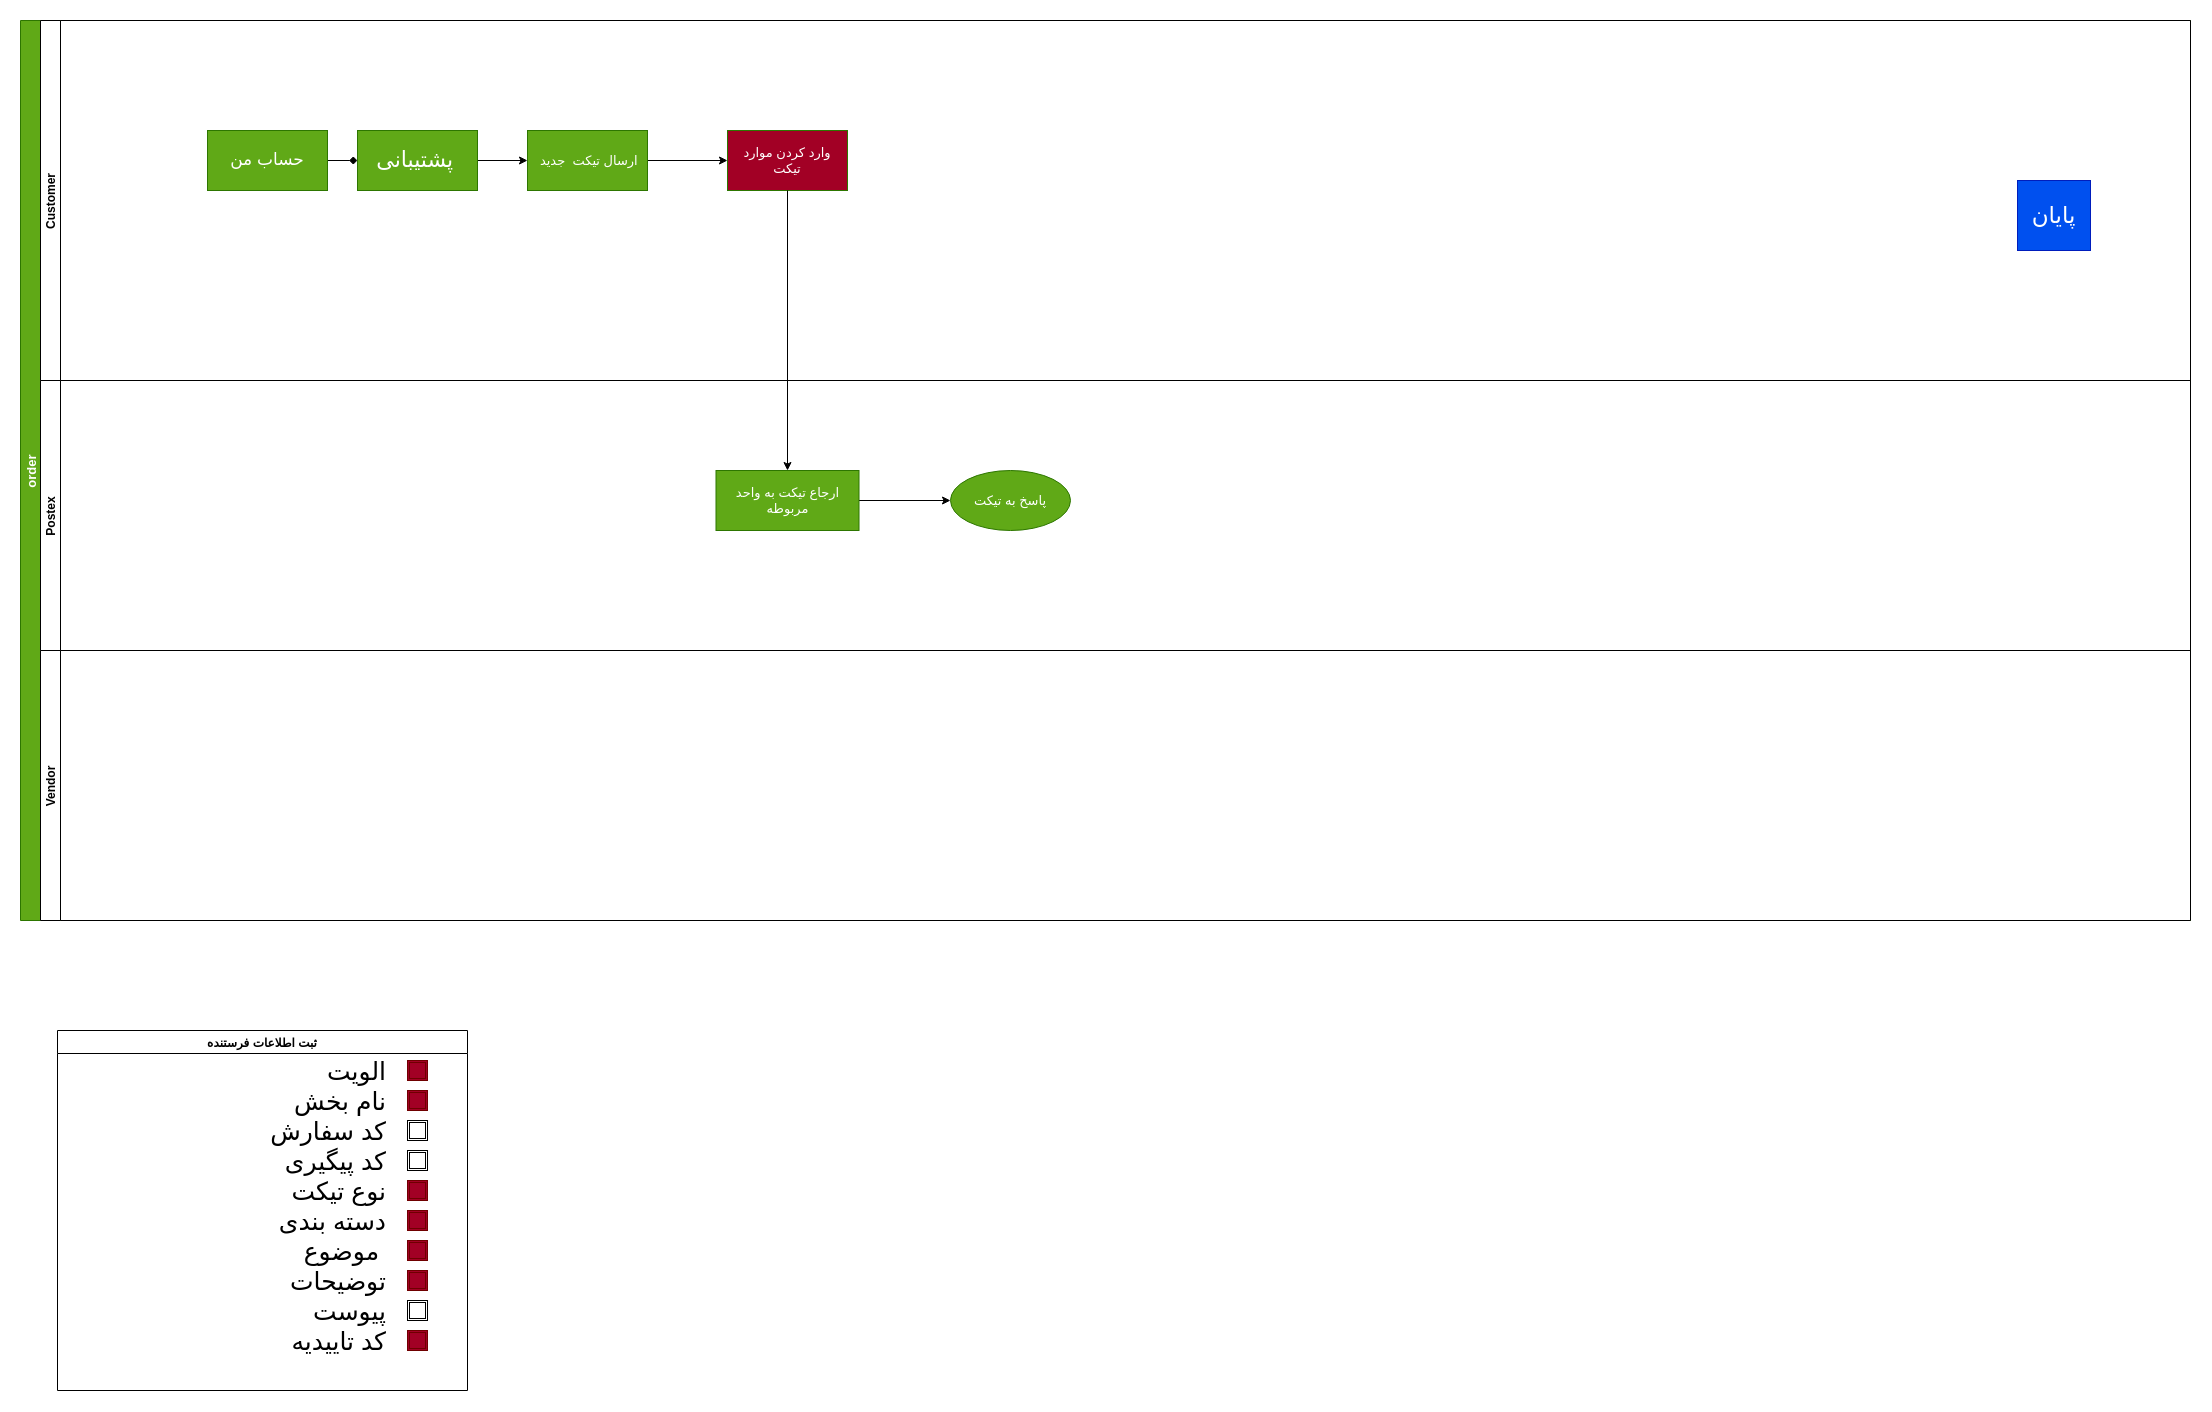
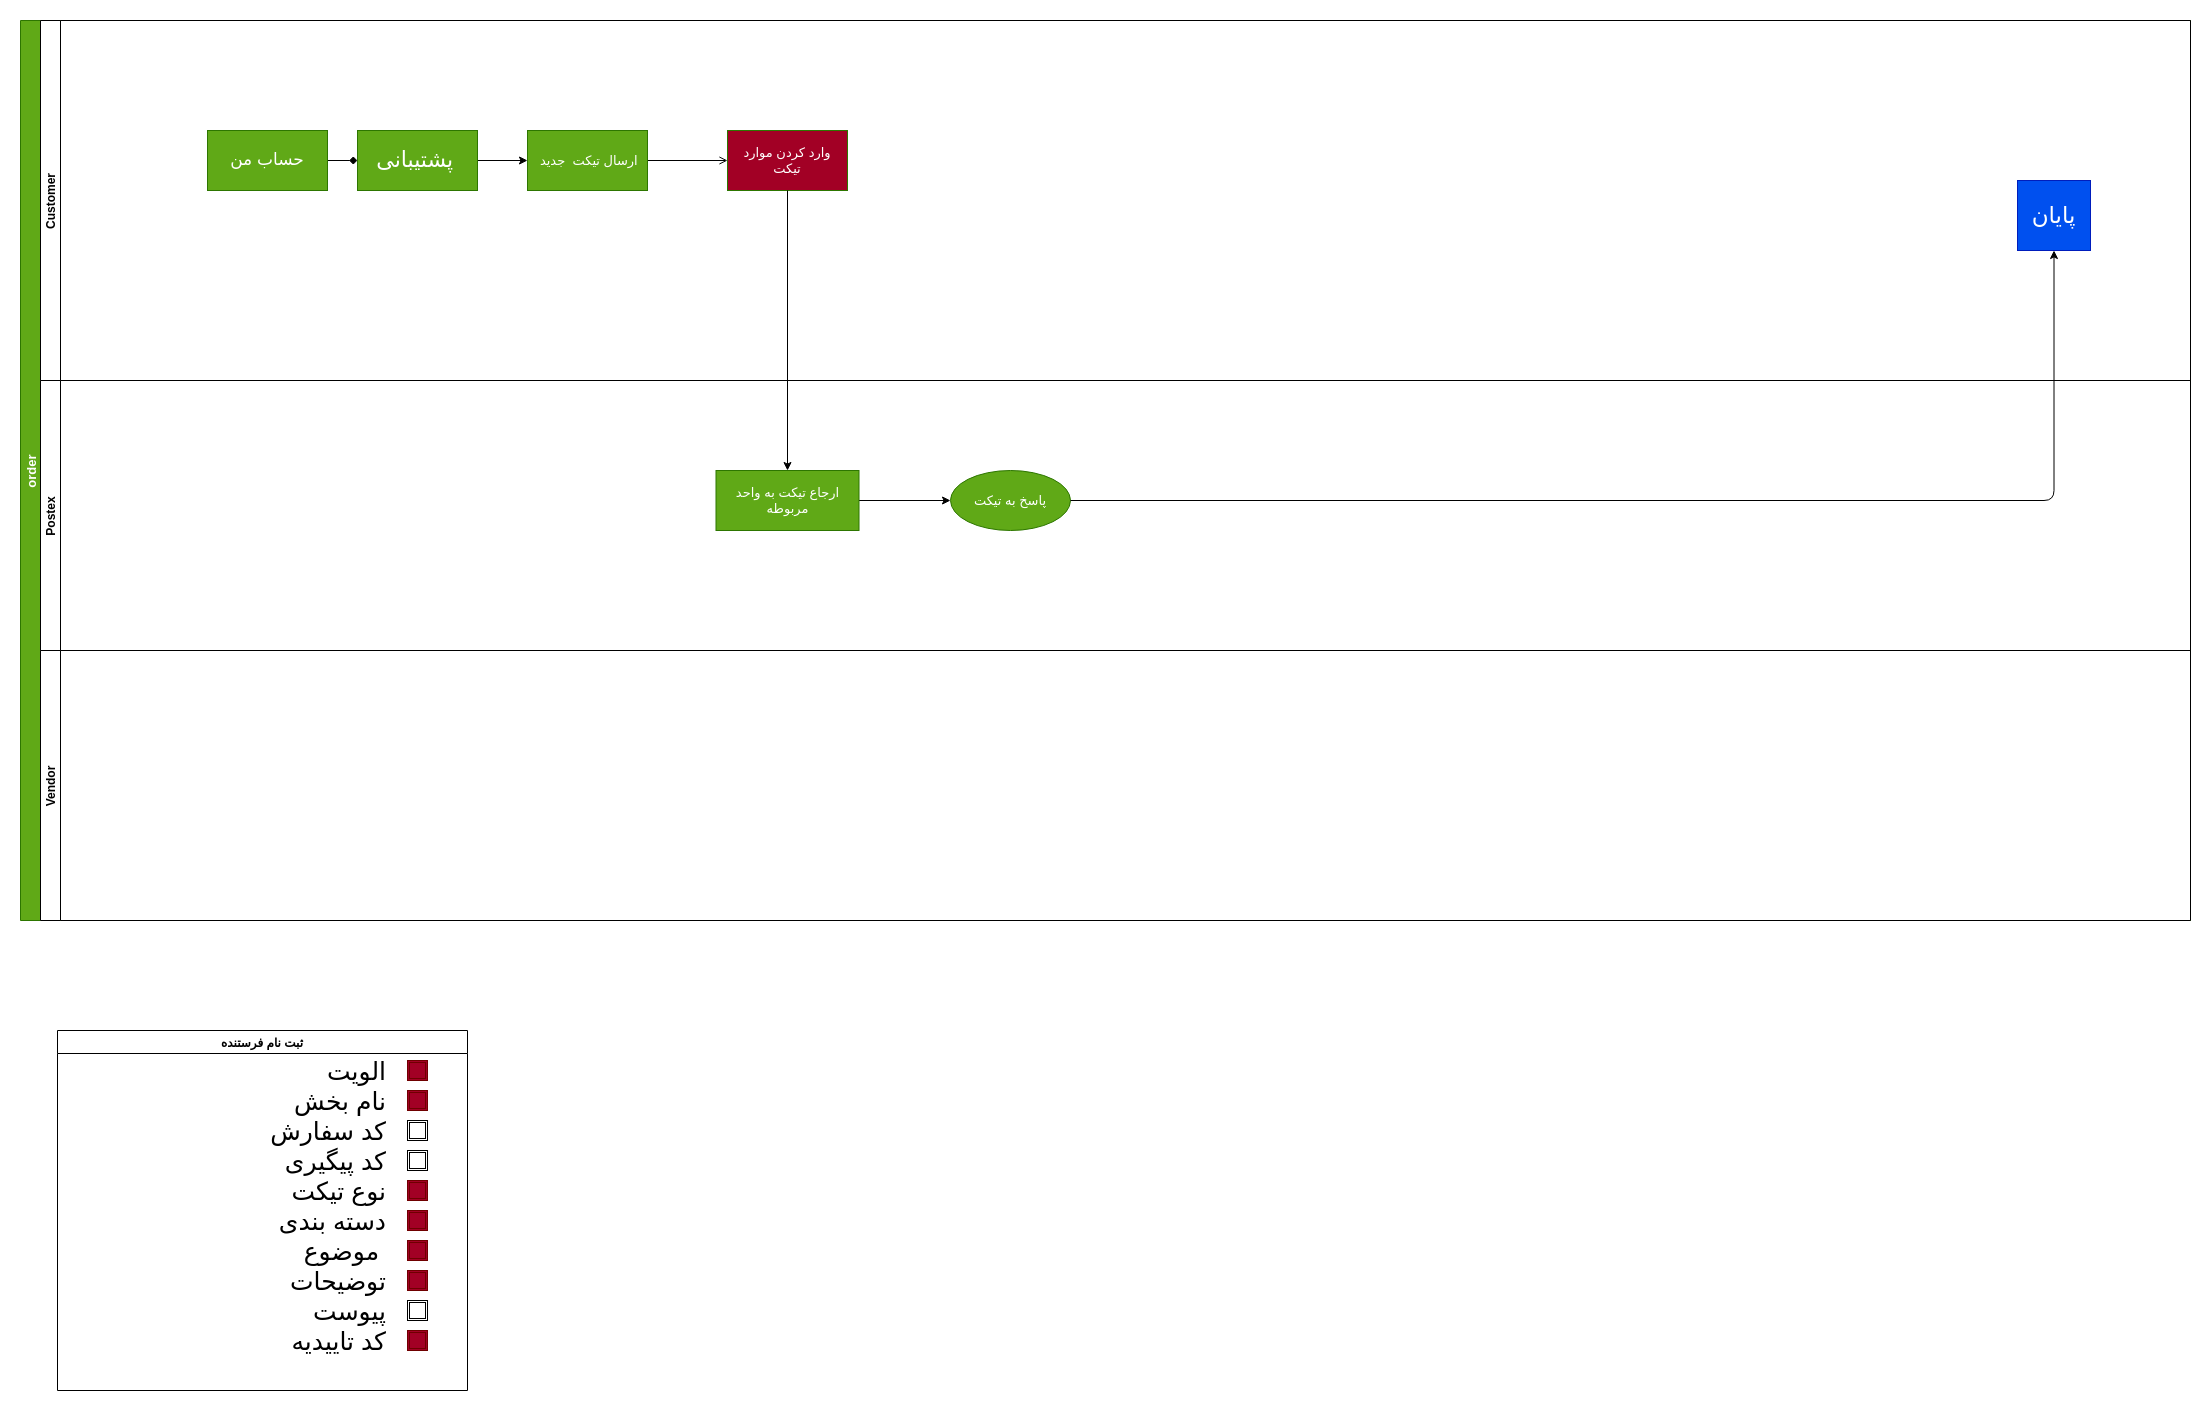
edge "ارسال تیکت جدید" -> "وارد کردن موارد تیکت": arrowhead classic -> open
edge "پاسخ به تیکت" -> "پایان": added
node "ثبت اطلاعات فرستنده": label "ثبت اطلاعات فرستنده" -> "ثبت نام فرستنده"
